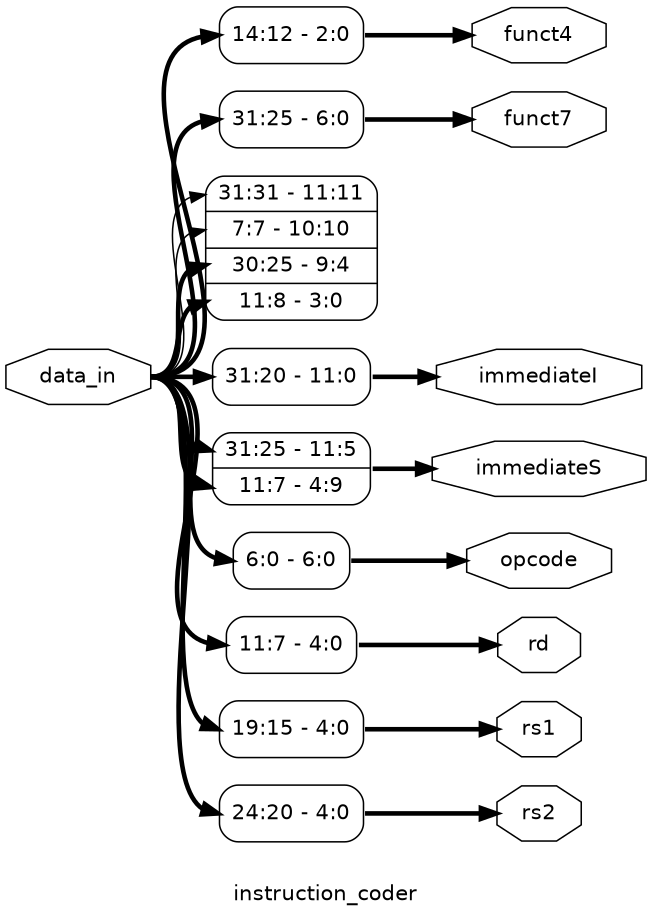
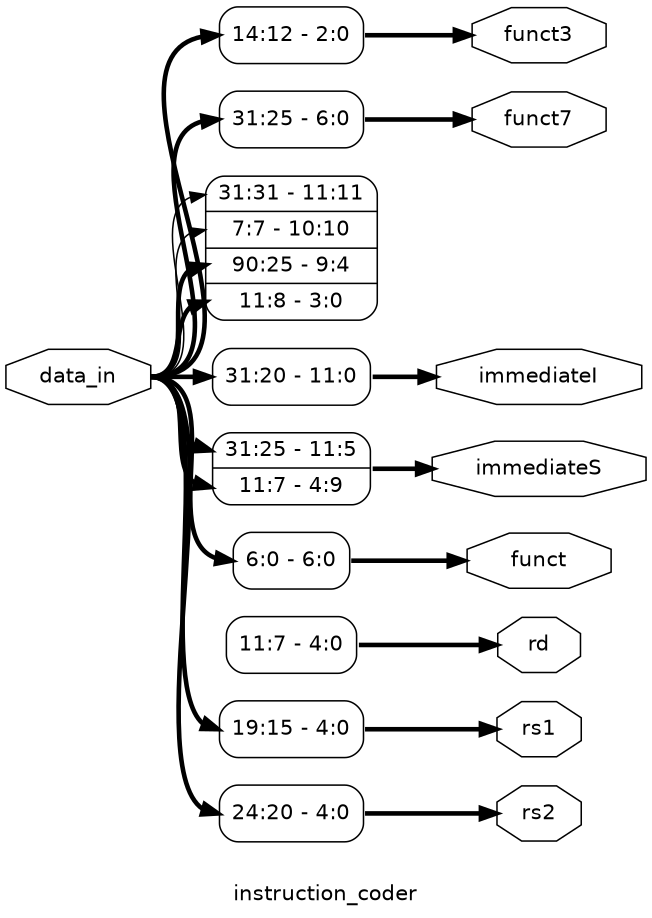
node "funct4": label "funct4" -> "funct3"
node "31:31 - 11:11": text "30:25 - 9:4" -> "90:25 - 9:4"
edge "data_in" -> "11:7 - 4:0": removed
node "opcode": label "opcode" -> "funct"
